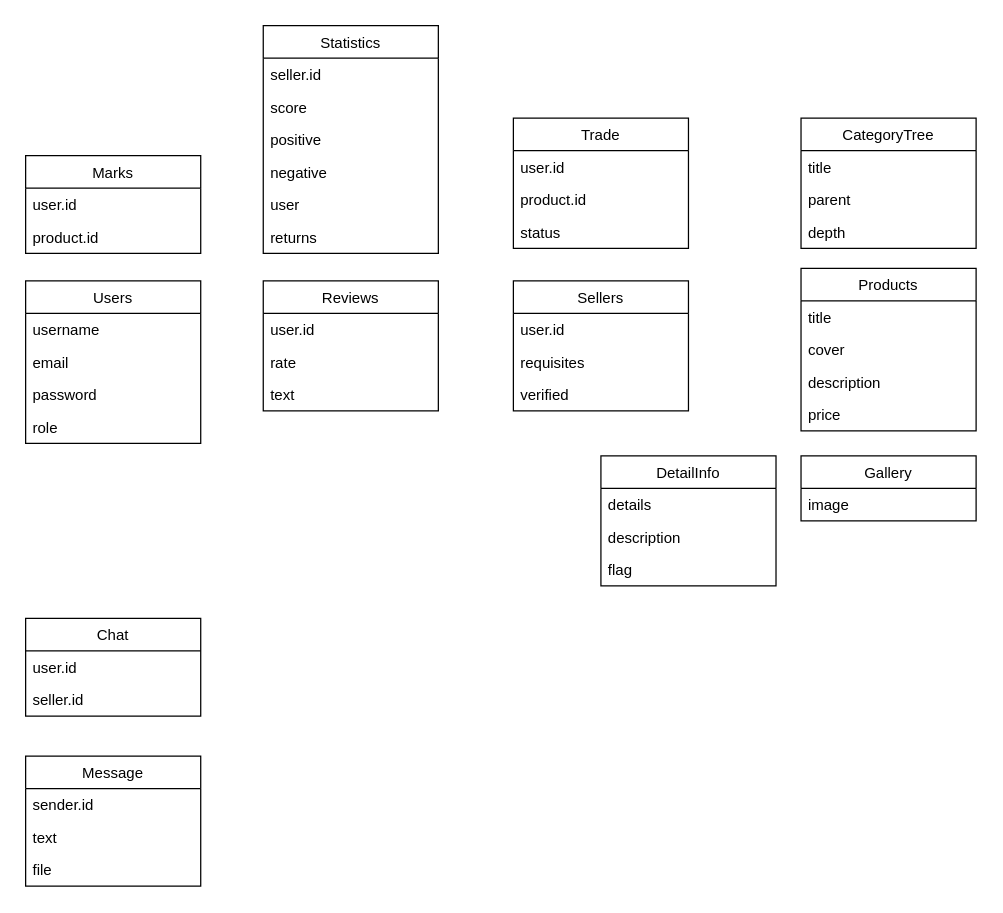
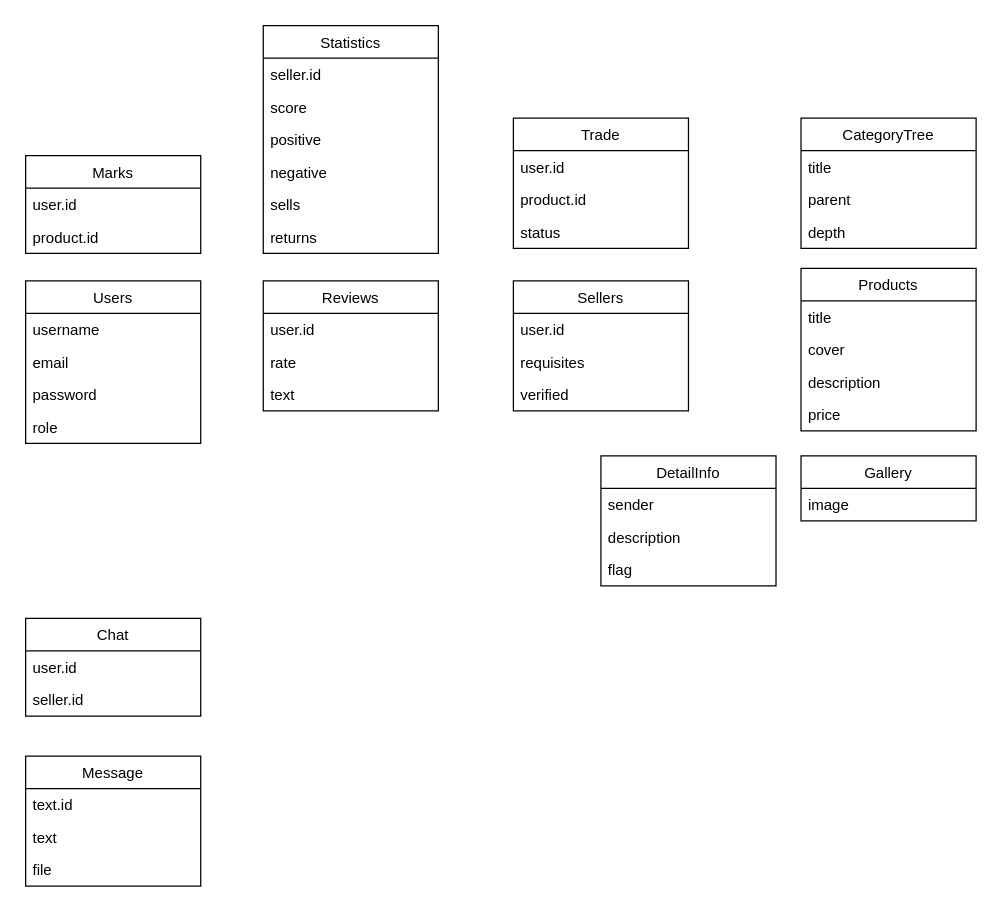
node "user": label "user" -> "sells"
node "details": label "details" -> "sender"
node "sender.id": label "sender.id" -> "text.id"
